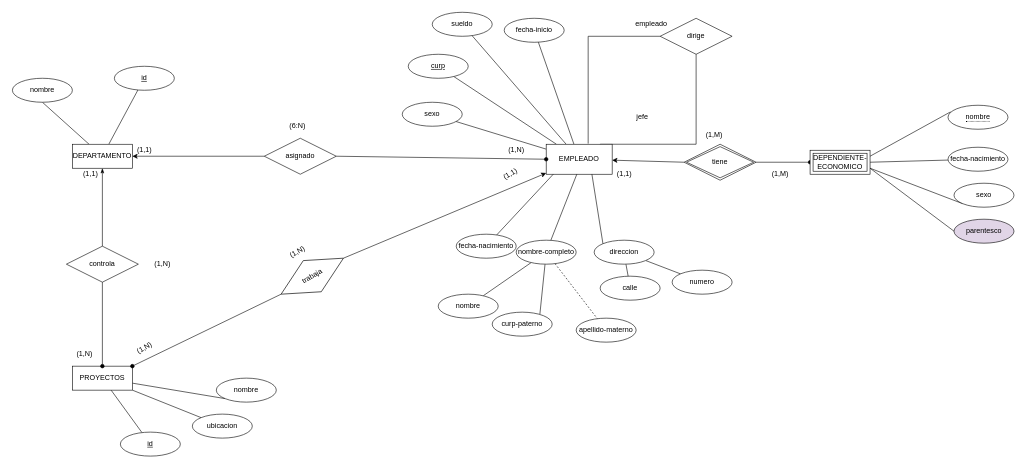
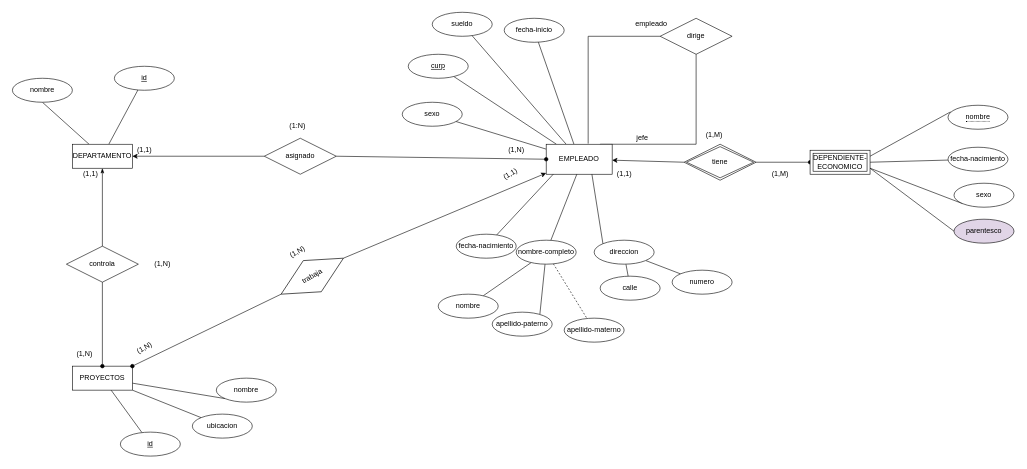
node "jefe": moved (642, 117) -> (642, 138)
node "(6:N)": label "(6:N)" -> "(1:N)"
node "curp-paterno": label "curp-paterno" -> "apellido-paterno"
node "apellido-materno": moved (606, 330) -> (594, 330)
